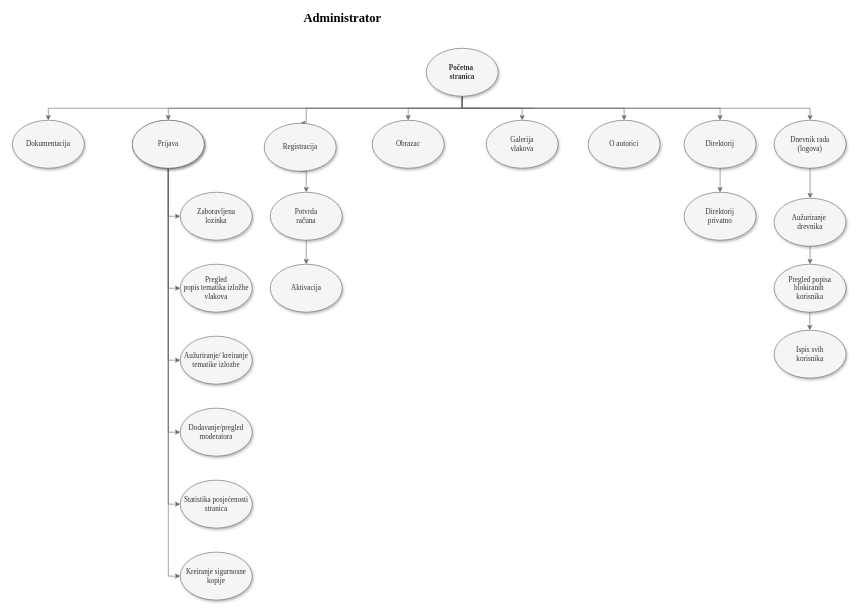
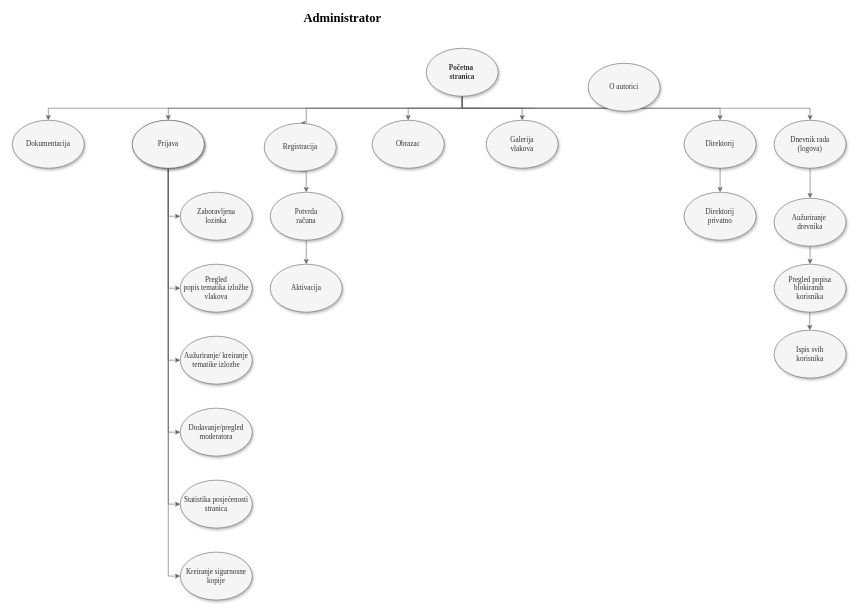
node "O autorici": moved (624, 144) -> (624, 87)
